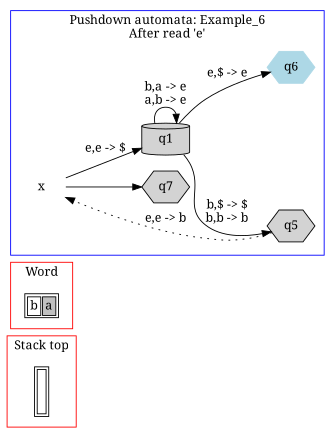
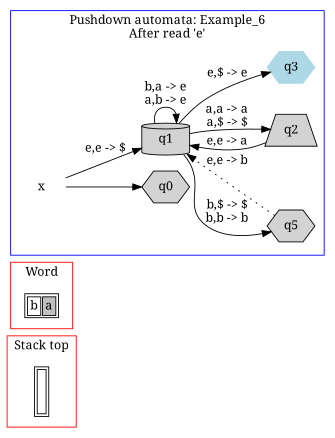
node "q6": label "q6" -> "q3"
node "q2": added
node "q7": label "q7" -> "q0"
edge "q5" -> "x": now "q5" -> "q1"
